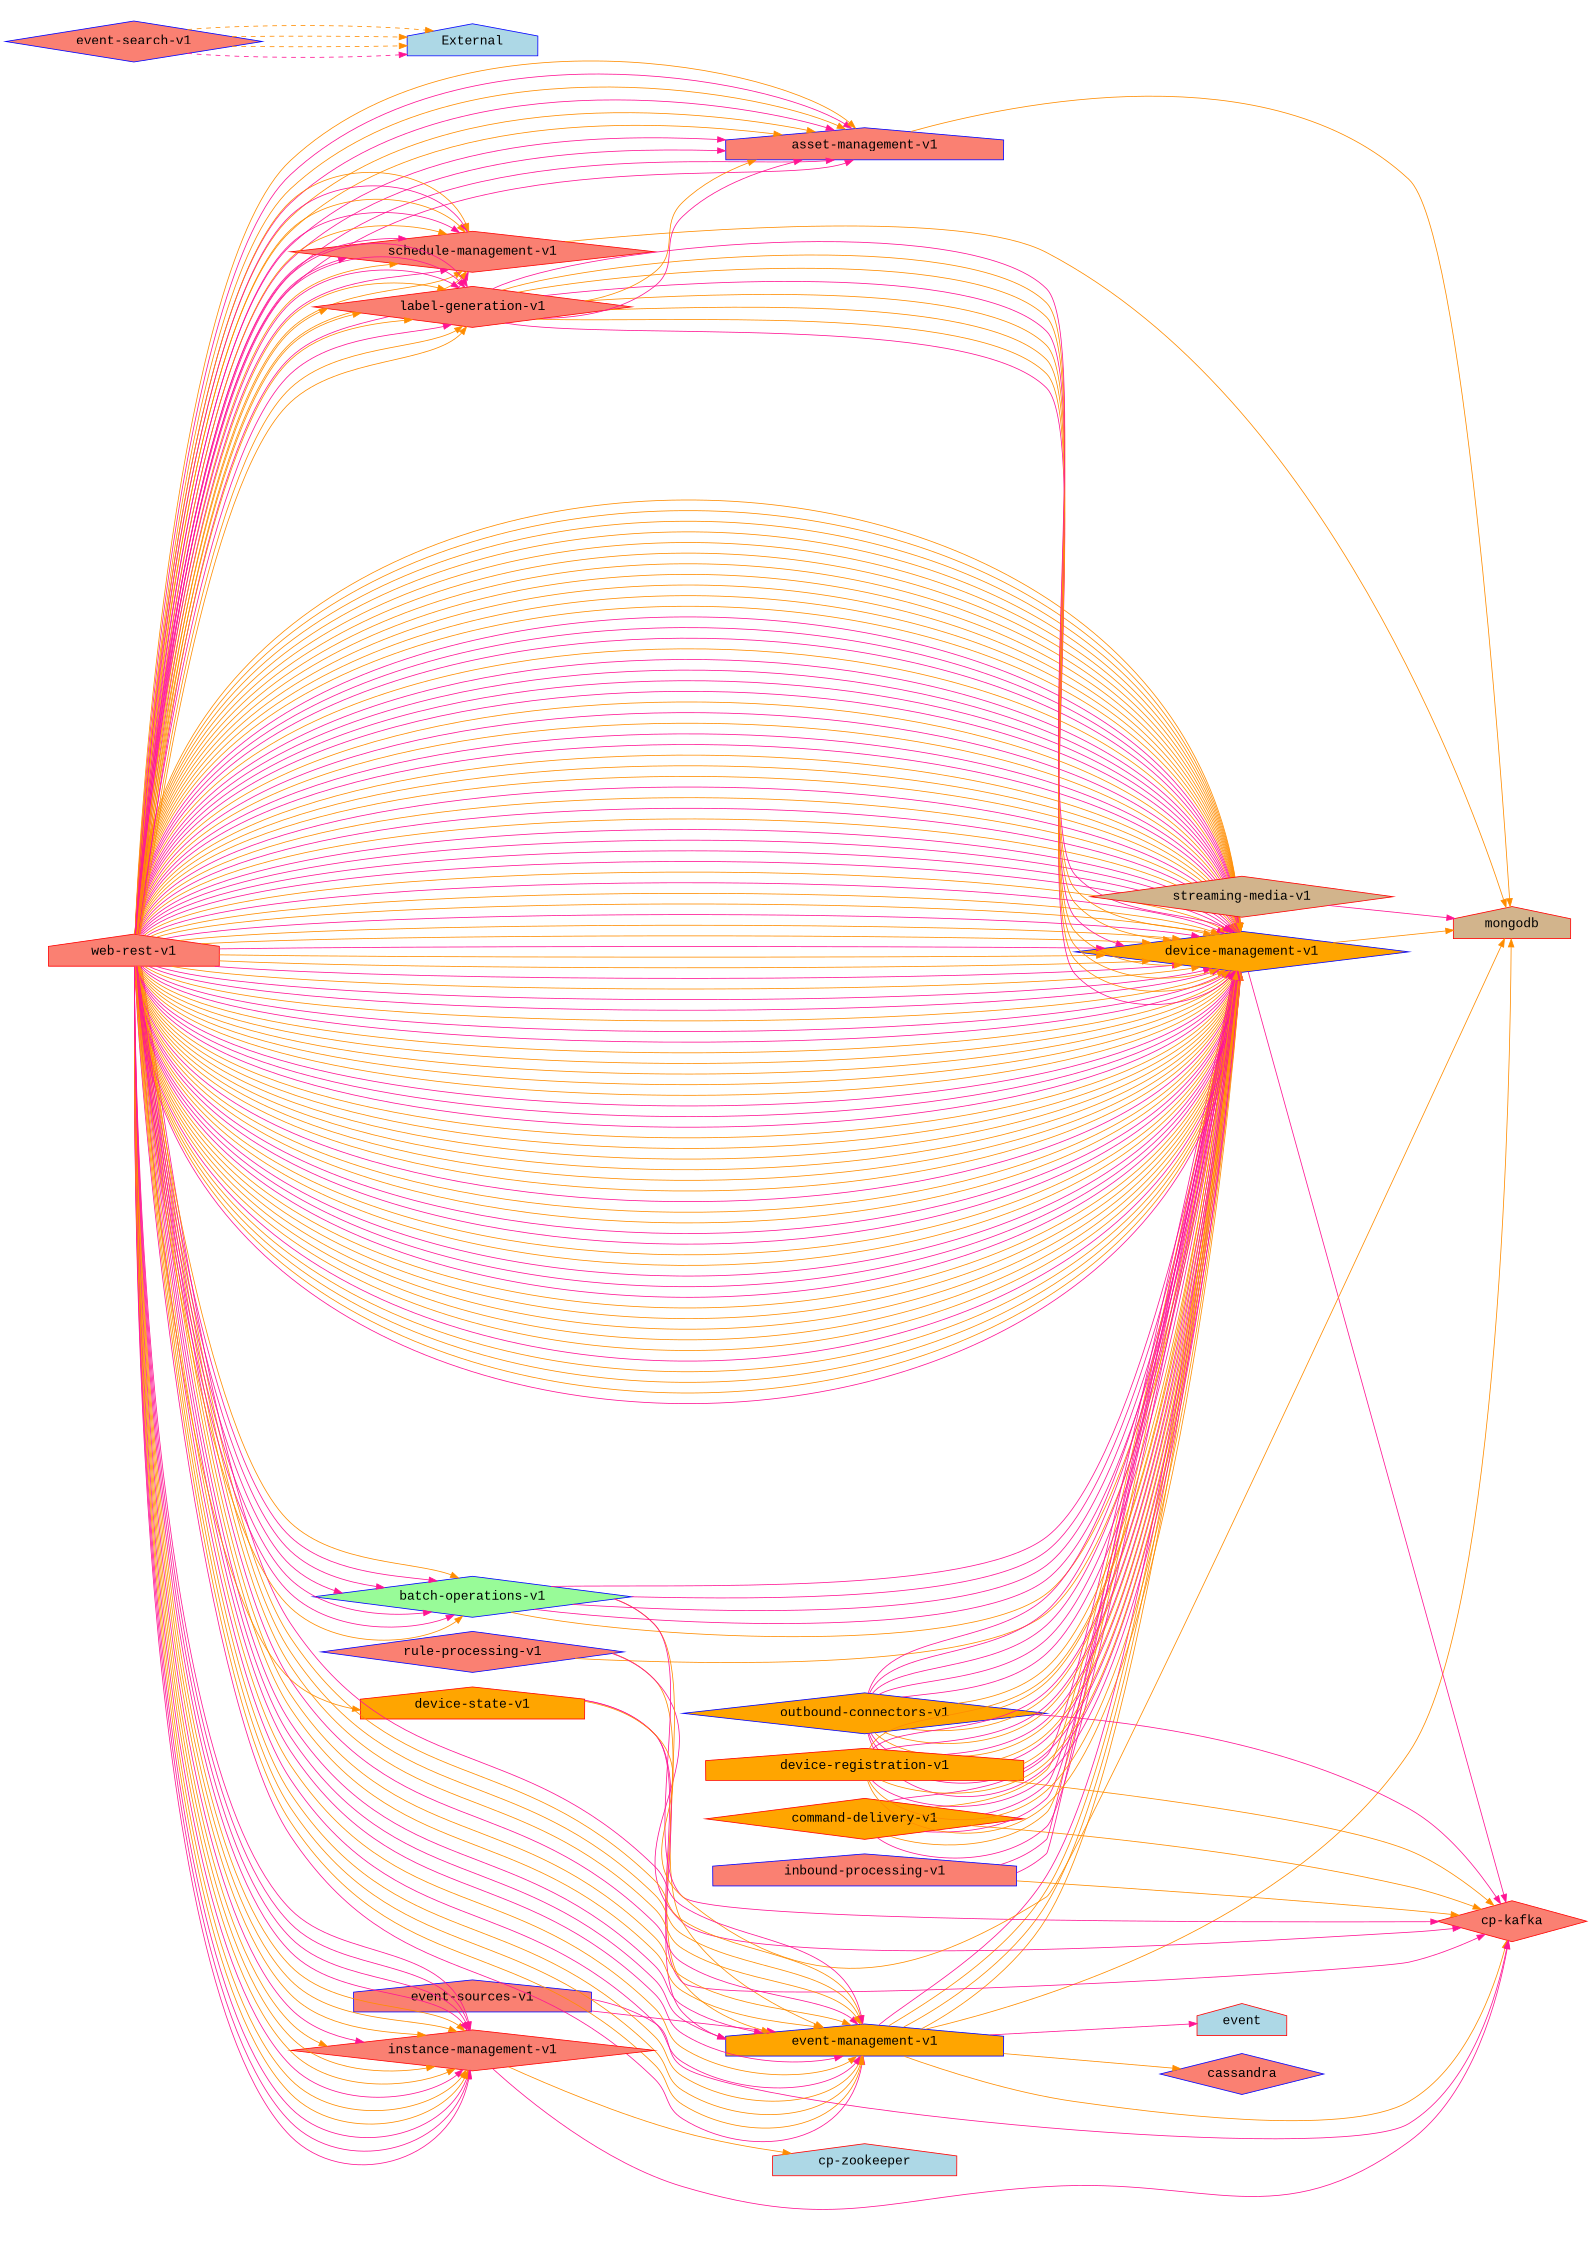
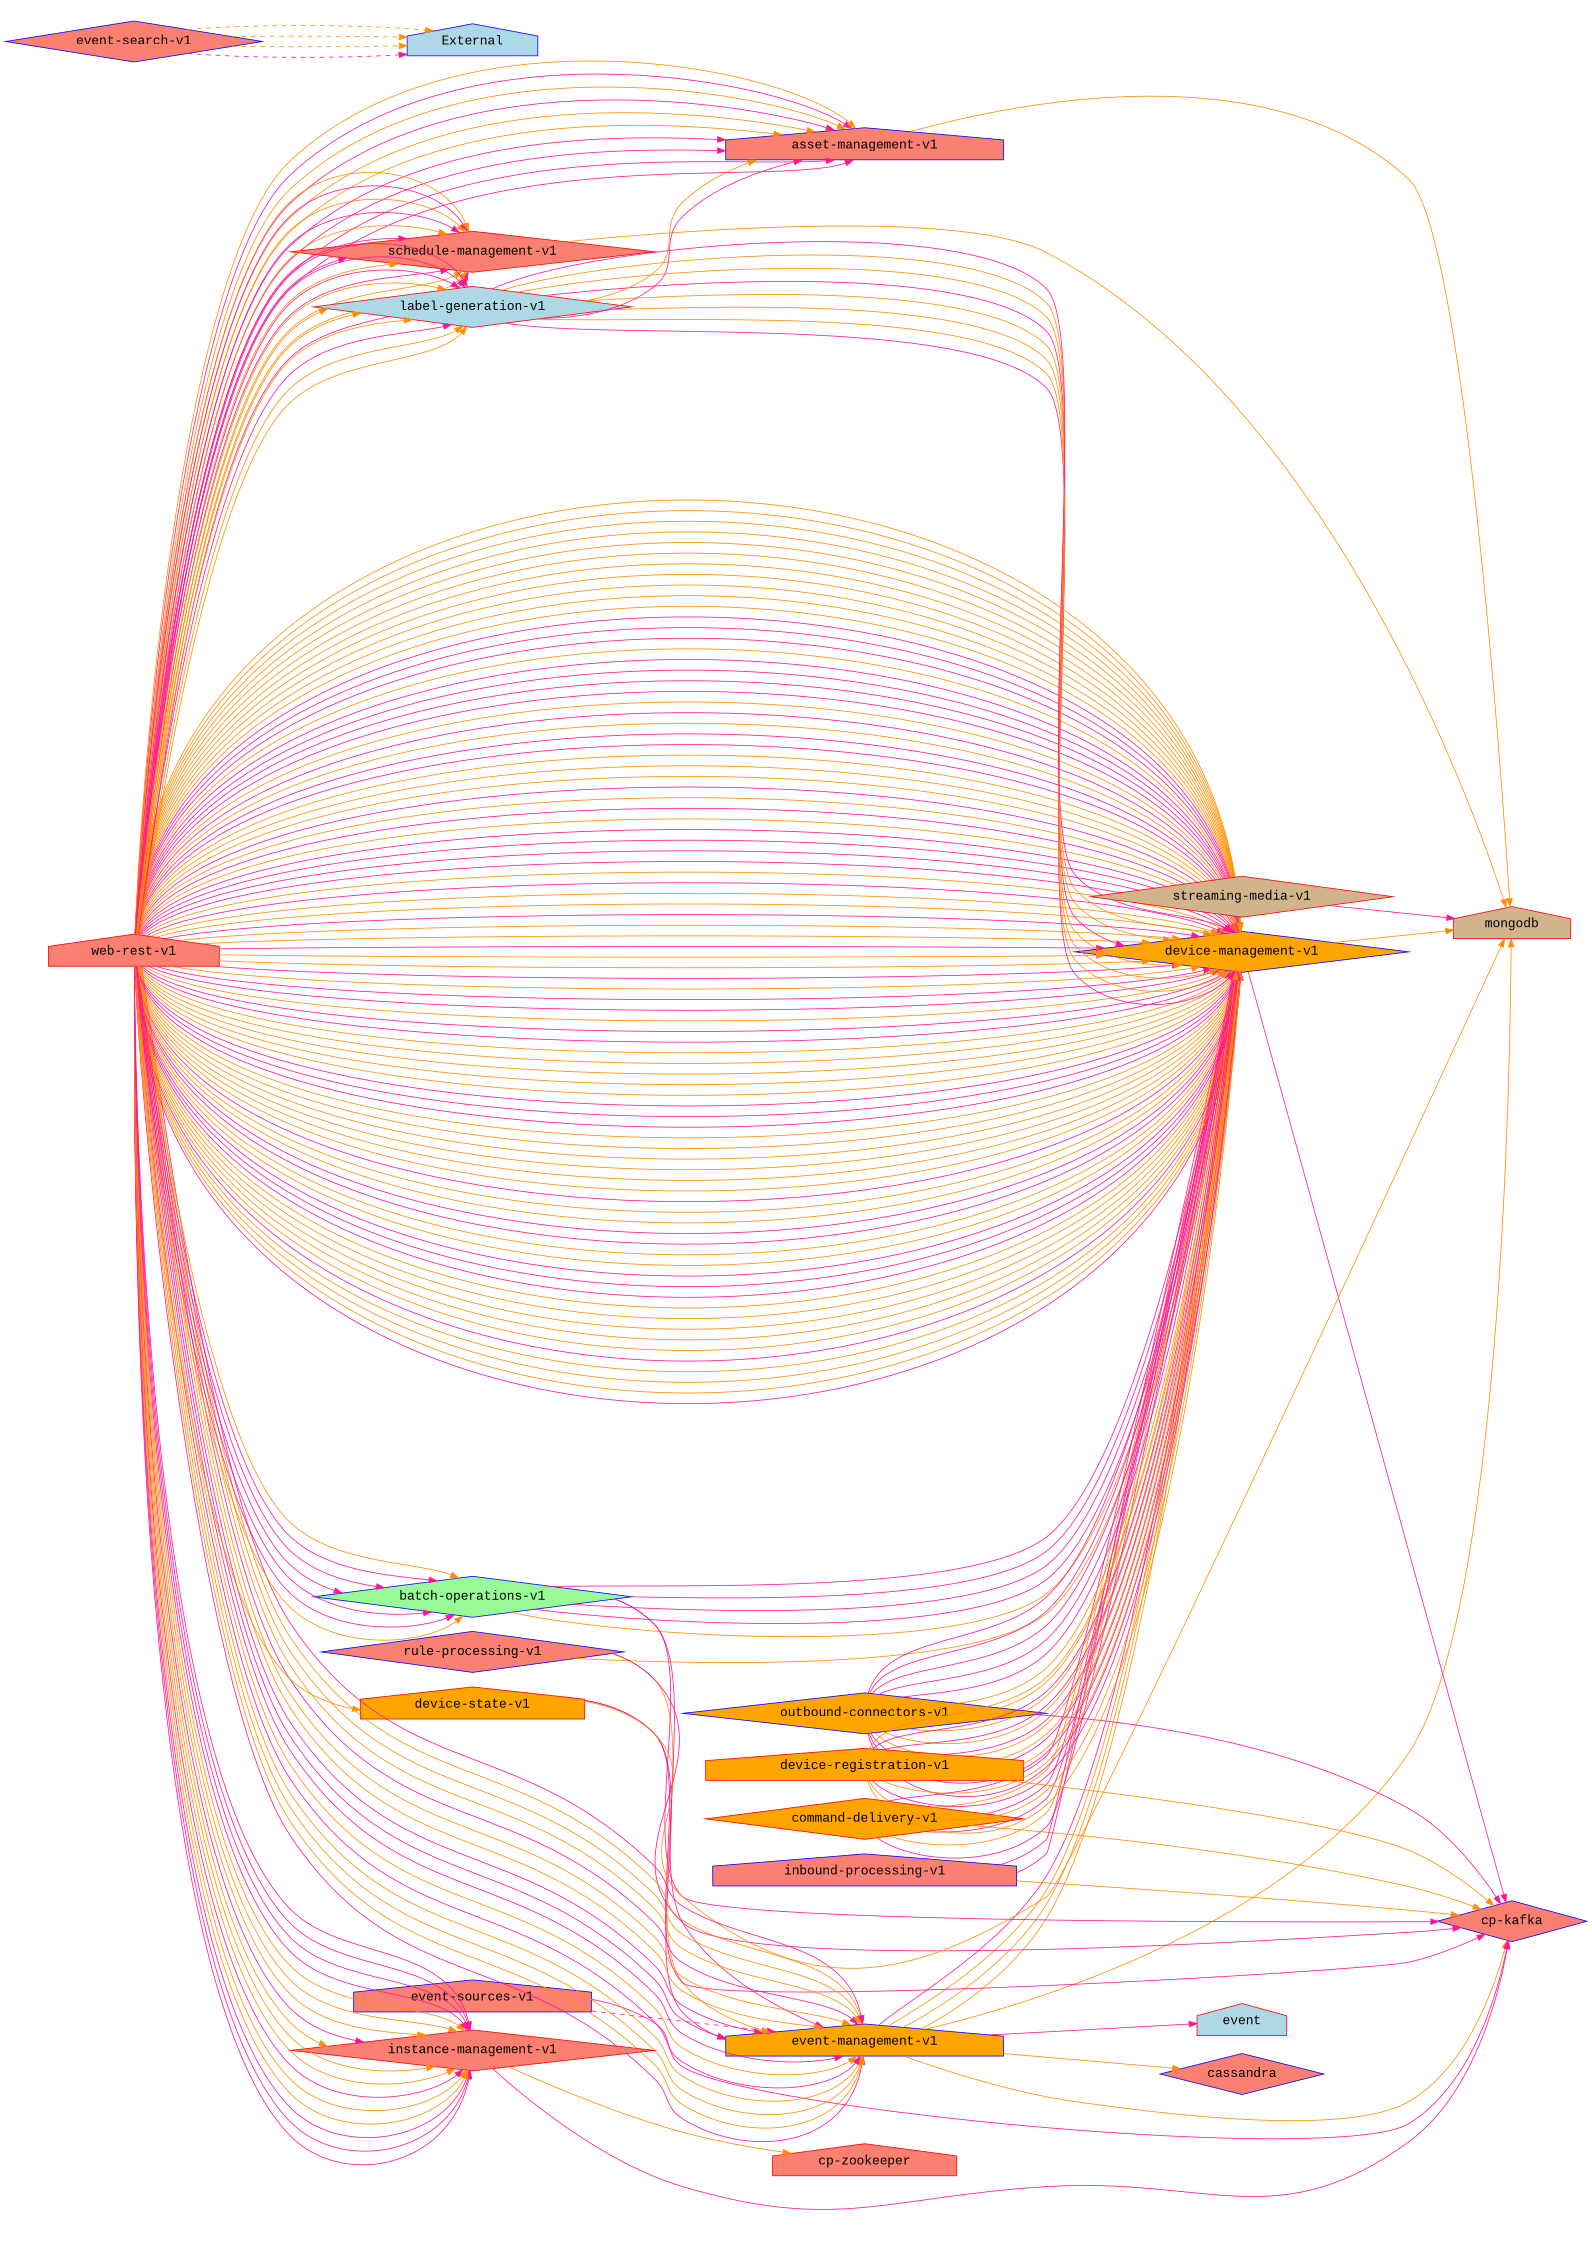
node "label-generation-v1": fillcolor salmon -> lightblue
node "cp-kafka": color red -> blue
edge "batch-operations-v1" -> "event-management-v1": color darkorange -> deeppink
edge "event-sources-v1" -> "event-management-v1": style solid -> dashed
node "cp-zookeeper": fillcolor lightblue -> salmon
